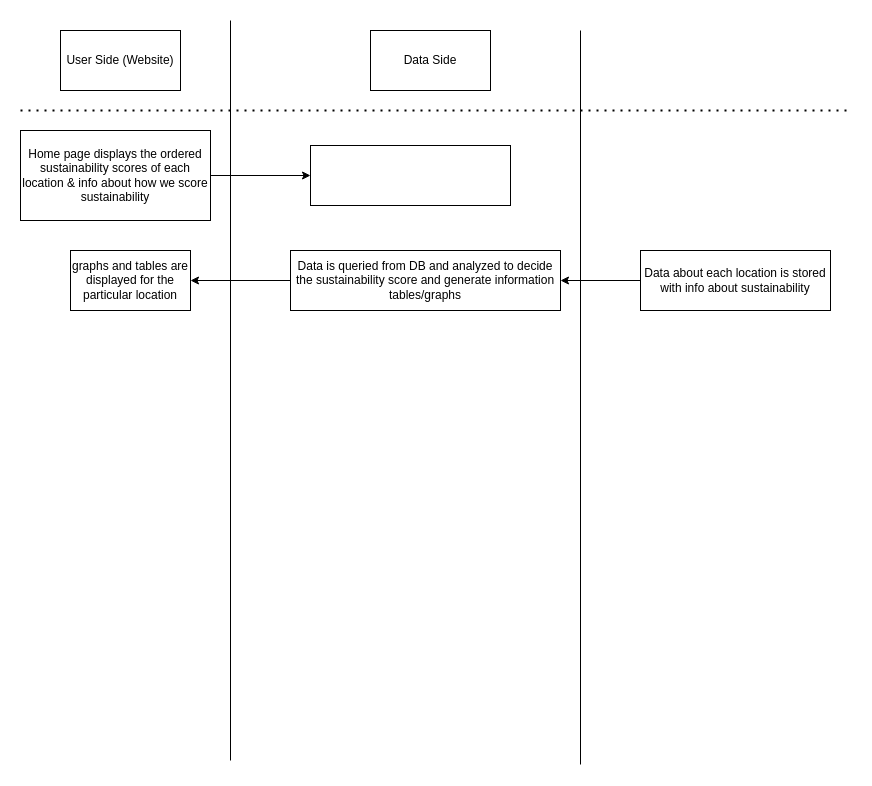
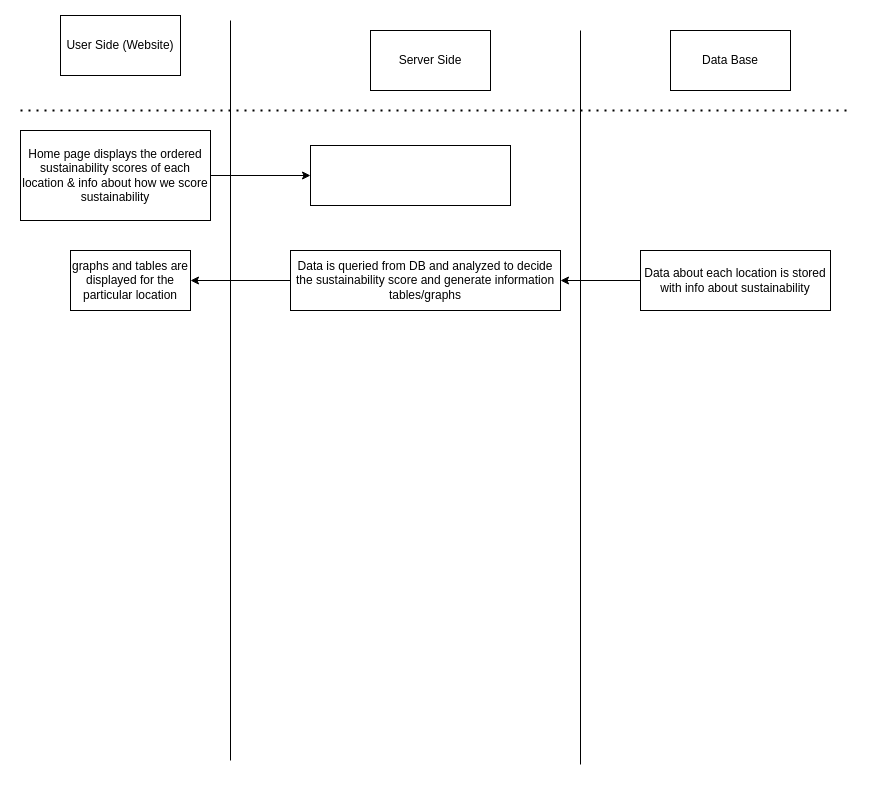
node "User Side (Website)": moved (121, 61) -> (121, 46)
node "Data Side": label "Data Side" -> "Server Side"
node "Data Base": added
